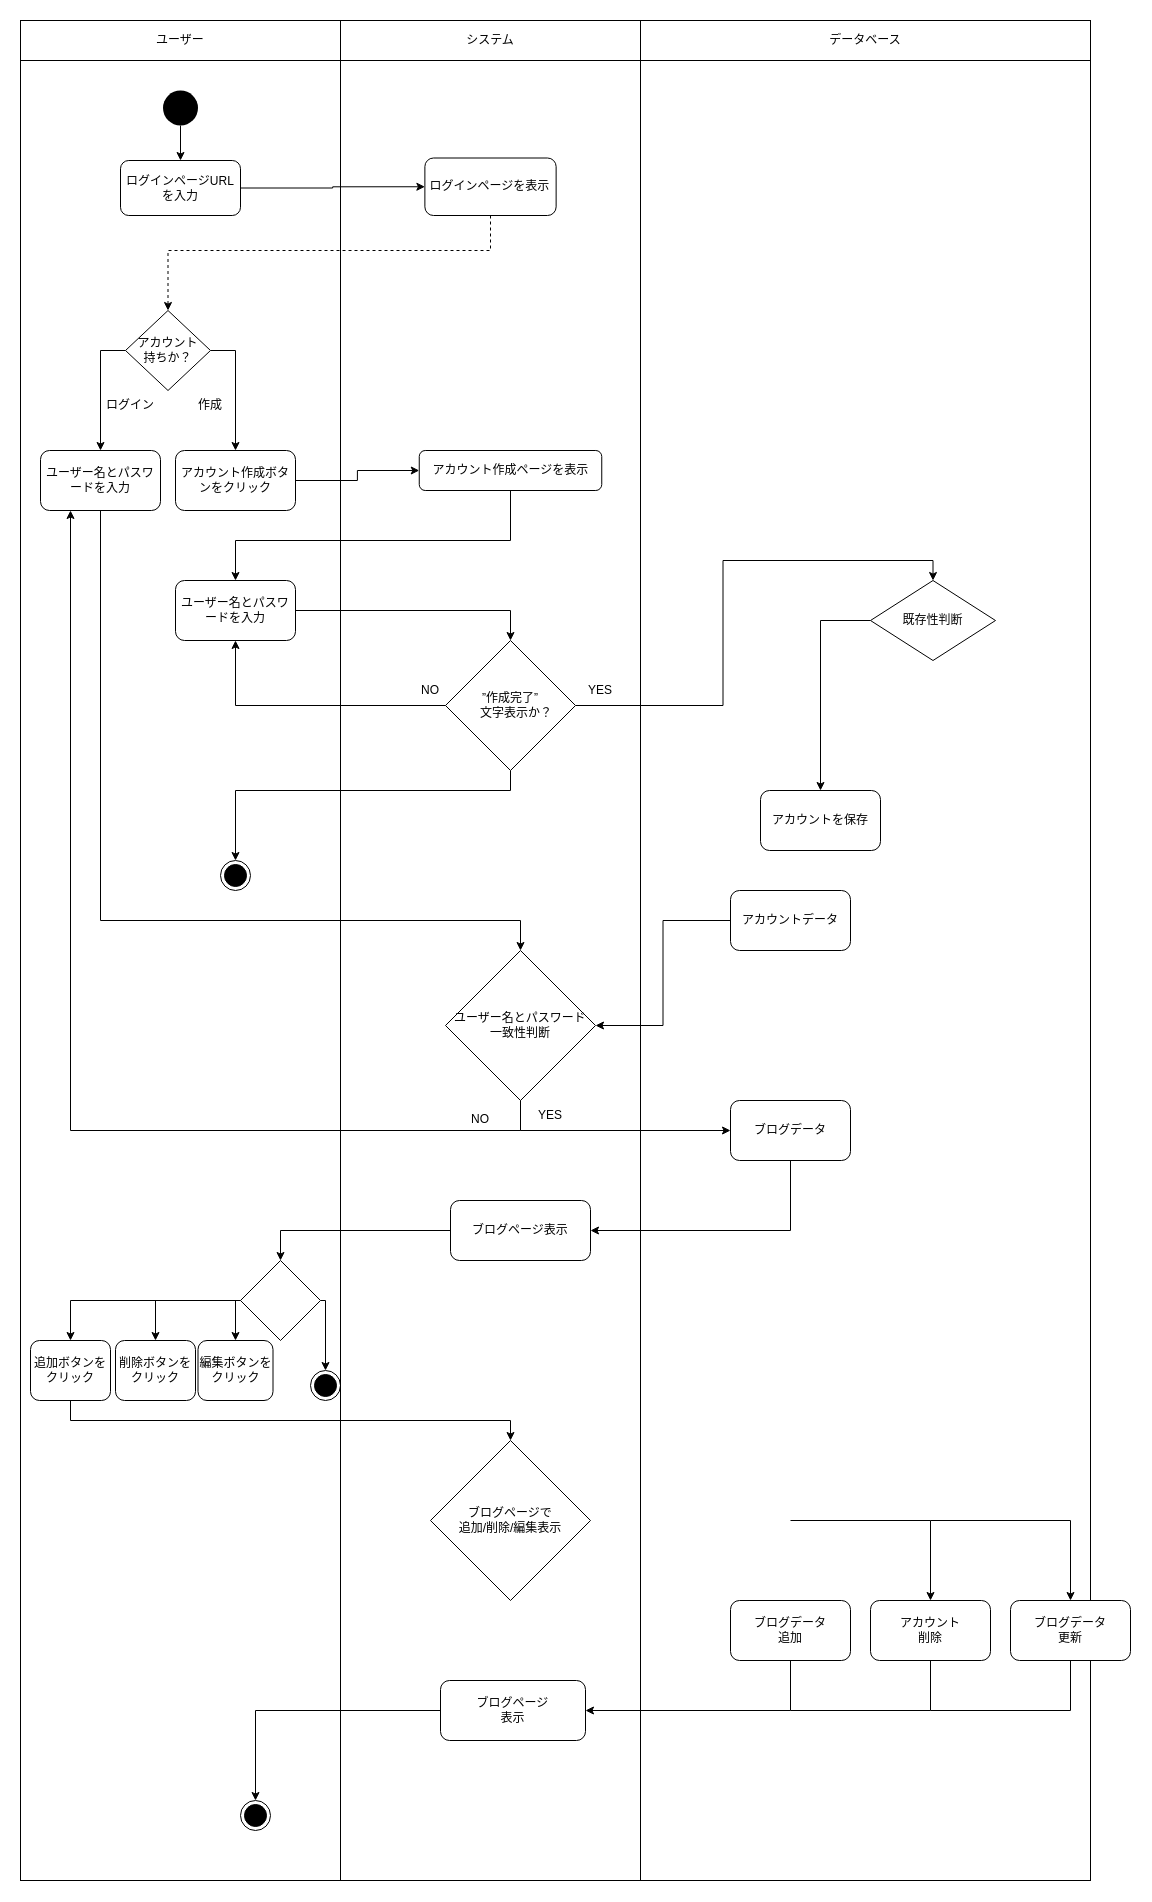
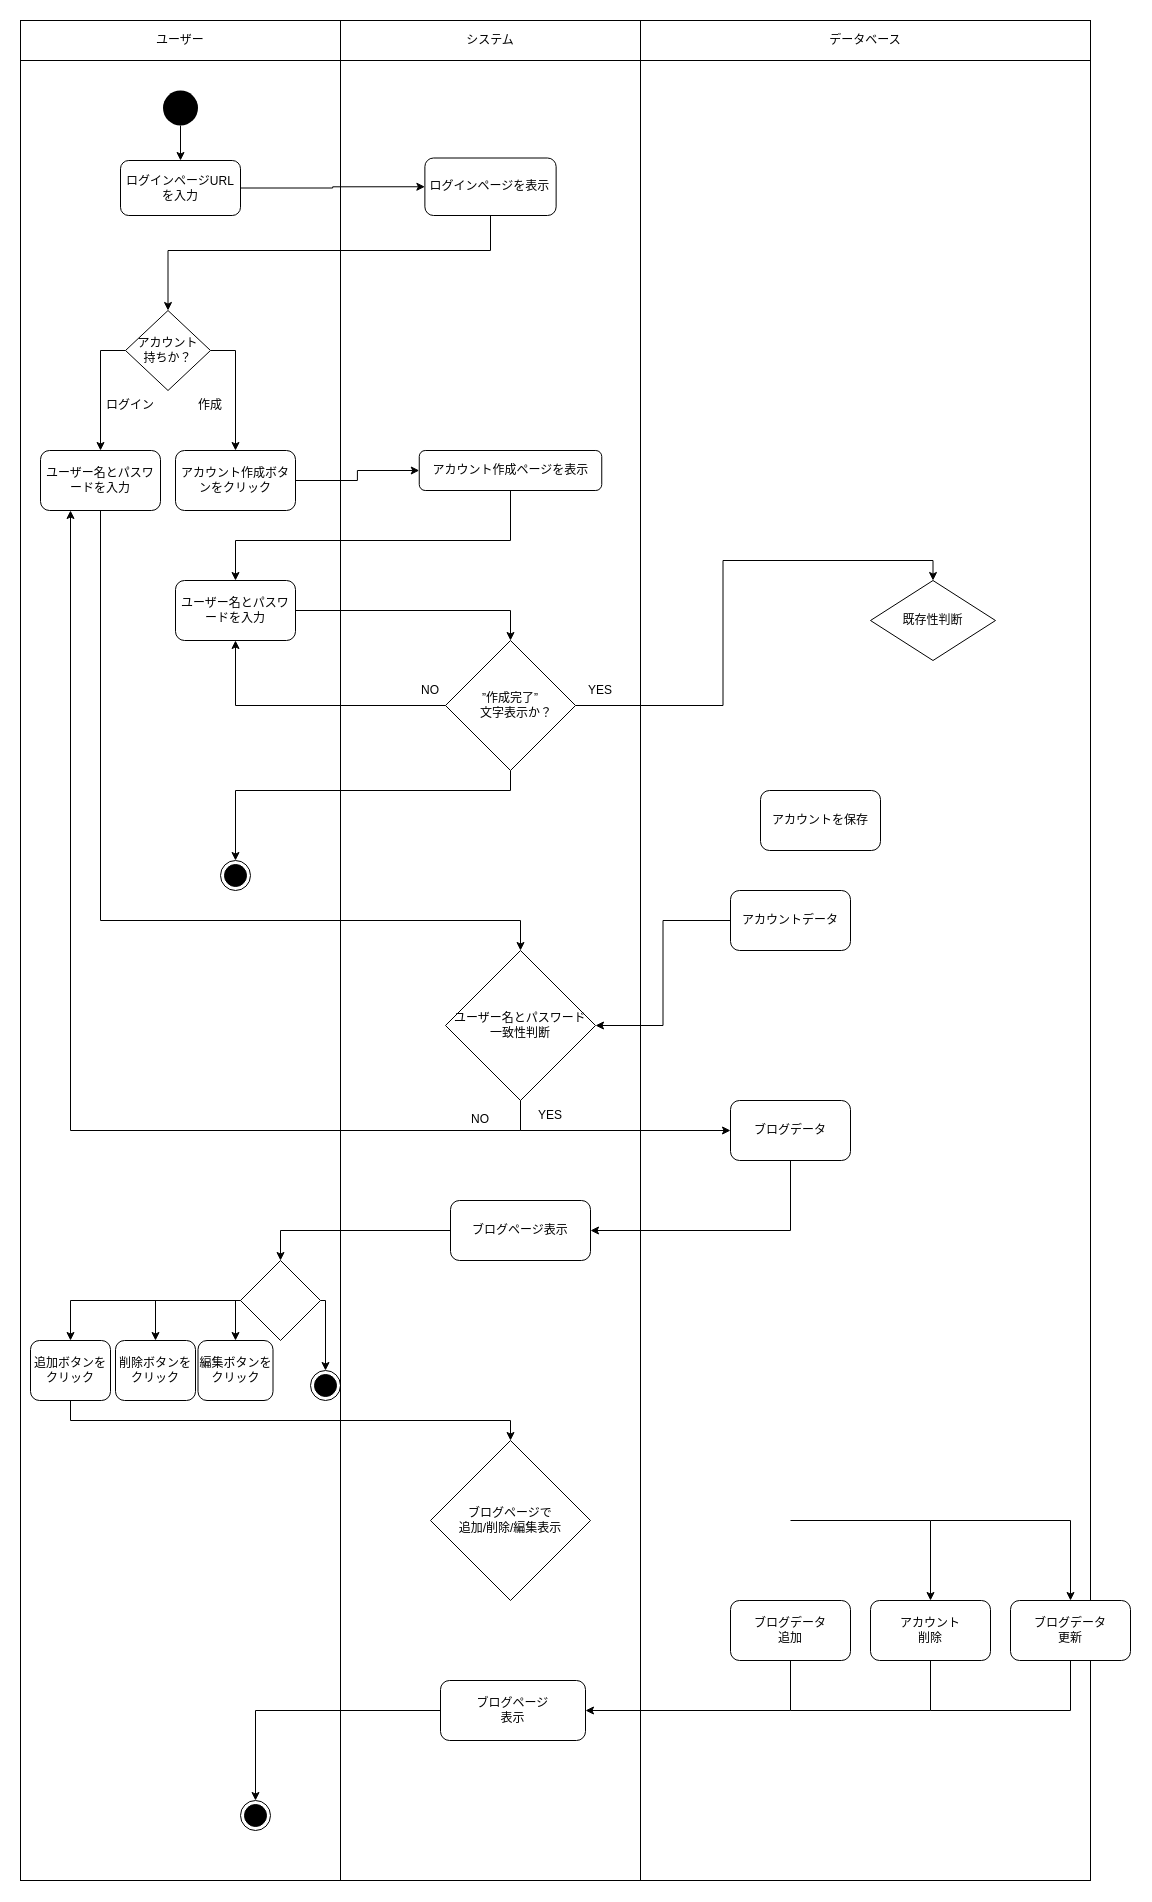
edge "ログインページを表示" -> "アカウント 持ちか？": style dashed -> solid
edge "既存性判断" -> "アカウントを保存": removed
